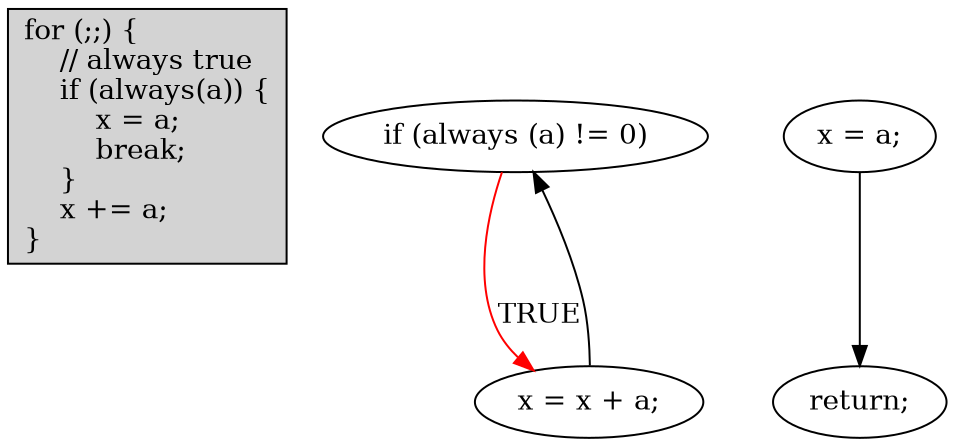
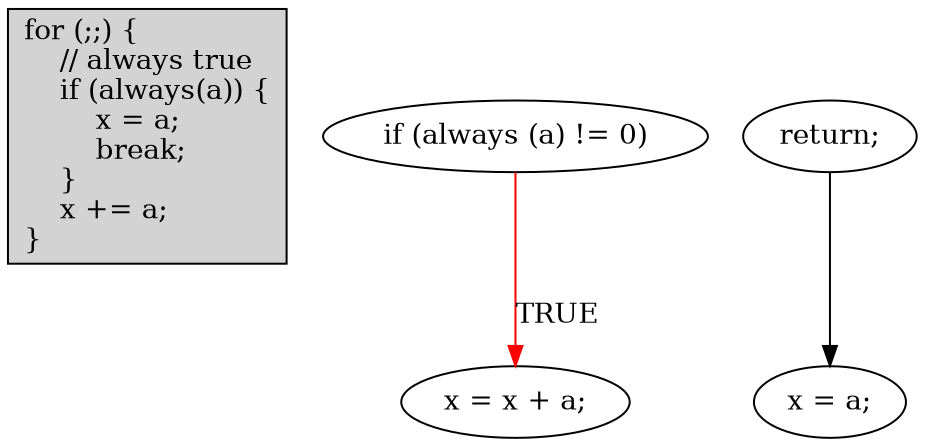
edge "x = a;" -> "return;": reversed
edge "x = x + a;" -> "if (always (a) != 0)": removed
